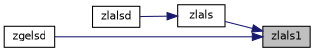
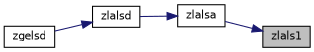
node "zlals": label "zlals" -> "zlalsa"
edge "zgelsd" -> "zlals1": now "zgelsd" -> "zlalsd"
